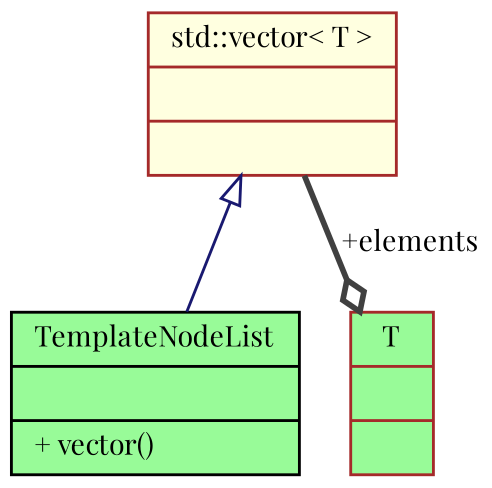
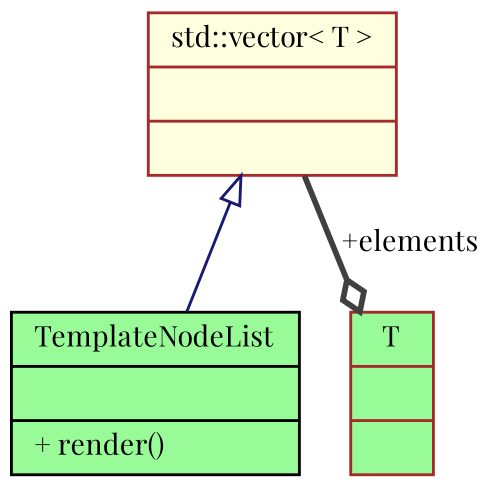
node "TemplateNodeList": text "+ vector()" -> "+ render()"
